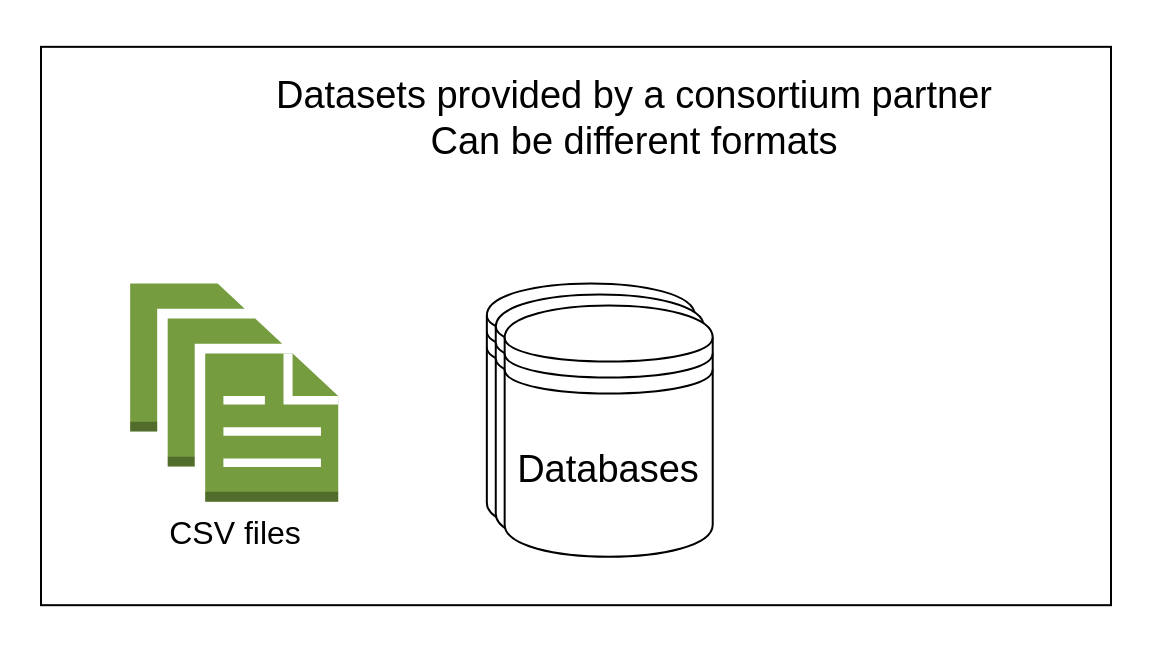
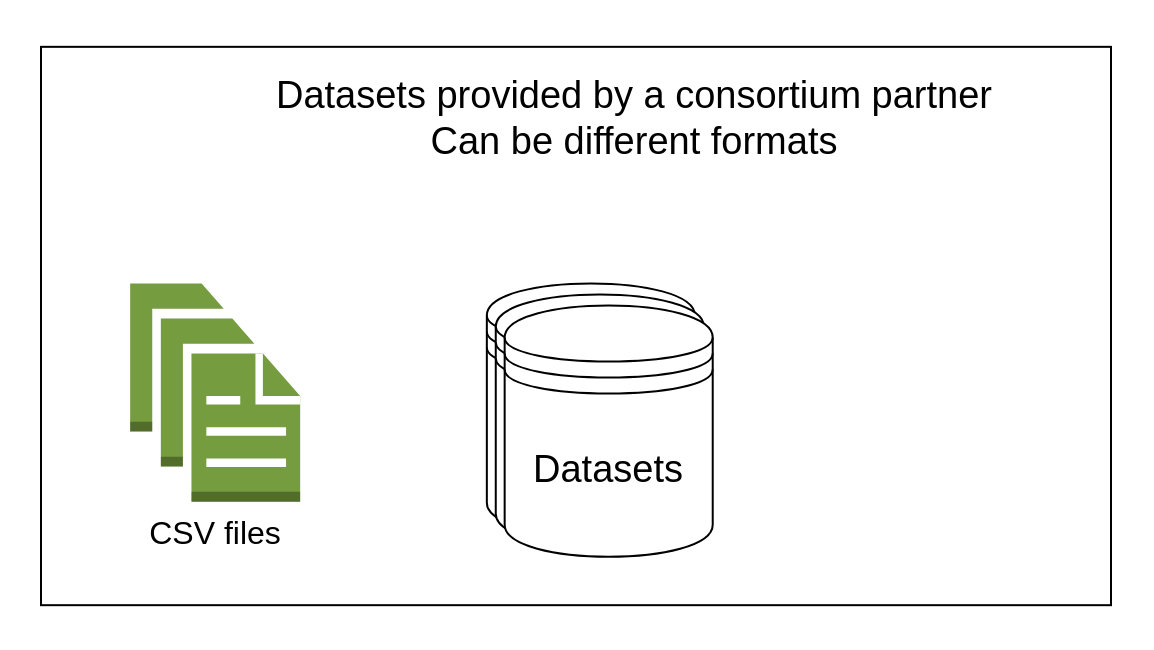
node "CSV files": size 208x218 -> 170x218
node "Databases": label "Databases" -> "Datasets"
